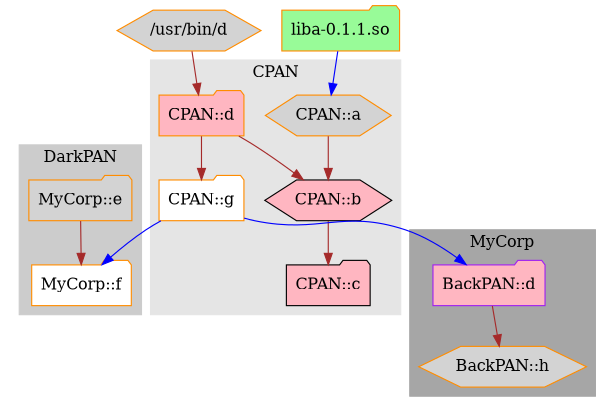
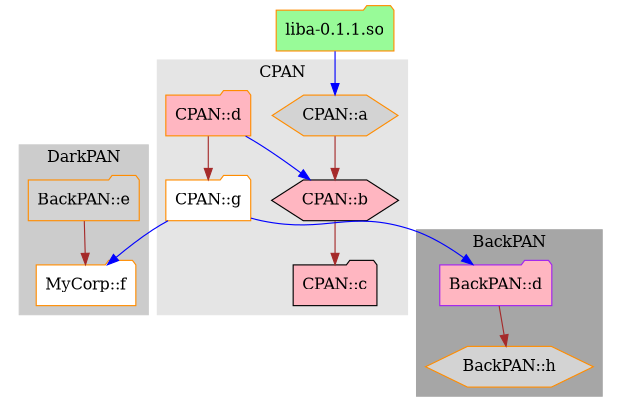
node "/usr/bin/d": removed
edge "CPAN::d" -> "CPAN::b": color brown -> blue
node "MyCorp::e": label "MyCorp::e" -> "BackPAN::e"
cluster "MyCorp": label "MyCorp" -> "BackPAN"
